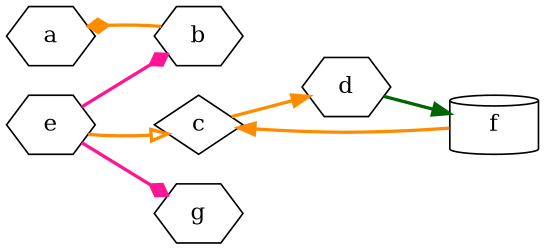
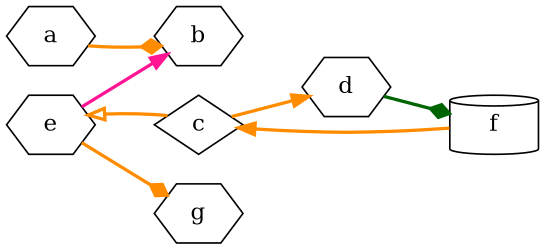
edge "b" -> "a": reversed
edge "e" -> "b": arrowhead diamond -> normal
edge "d" -> "f": arrowhead normal -> diamond
edge "e" -> "c": reversed
edge "e" -> "g": color deeppink -> darkorange
